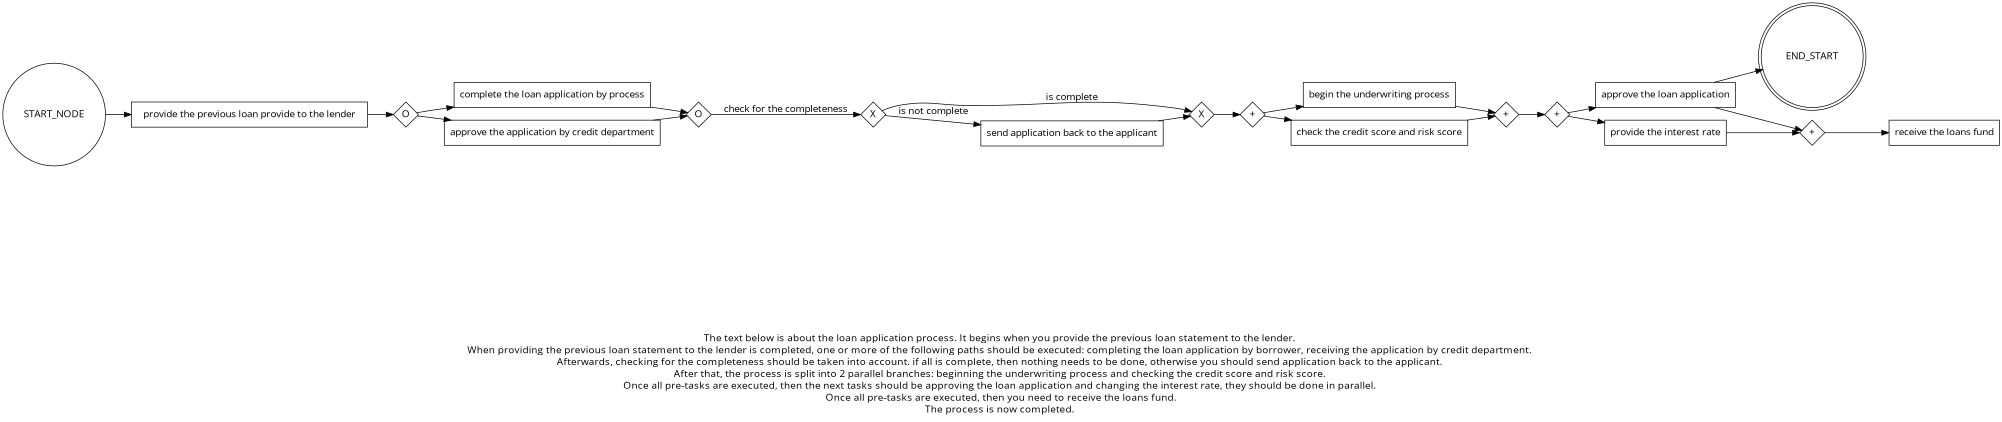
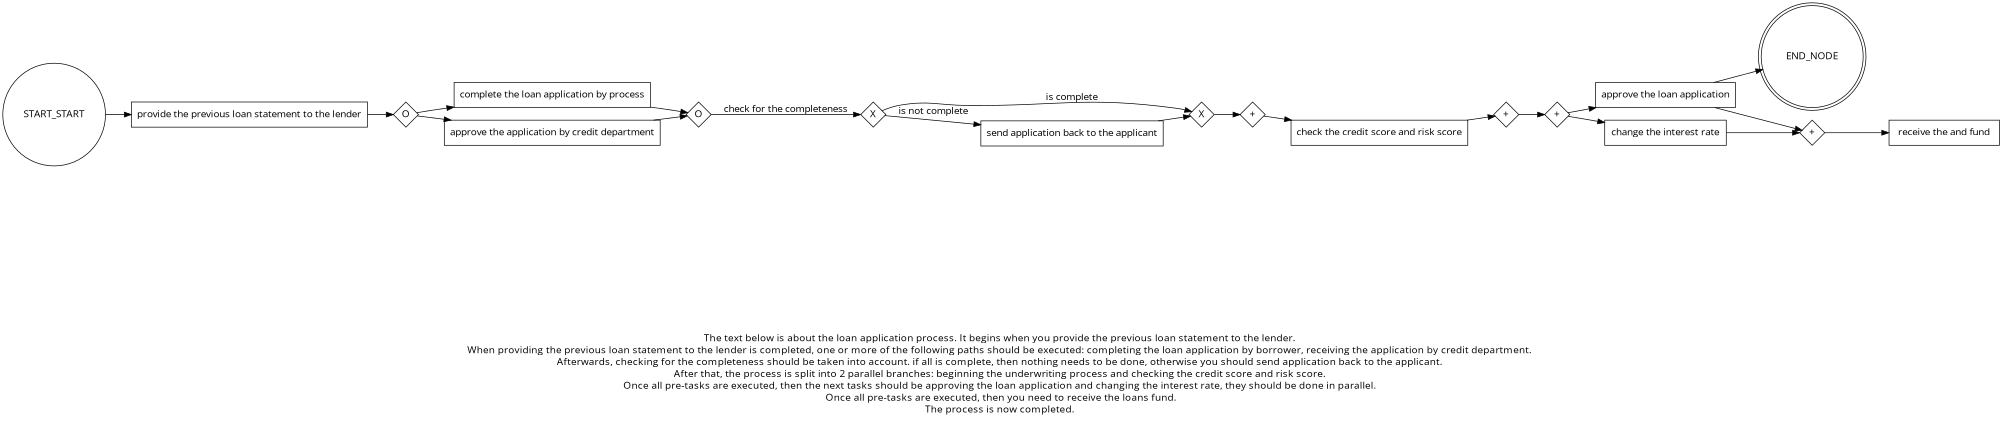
node "END_START": label "END_START" -> "END_NODE"
node "begin the underwriting process": removed
node "START_NODE": label "START_NODE" -> "START_START"
node "provide the previous loan provide to the lender": label "provide the previous loan provide to the lender" -> "provide the previous loan statement to the lender"
node "provide the interest rate": label "provide the interest rate" -> "change the interest rate"
node "receive the loans fund": label "receive the loans fund" -> "receive the and fund"
